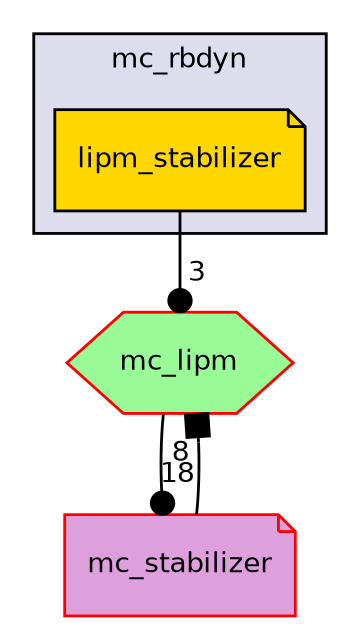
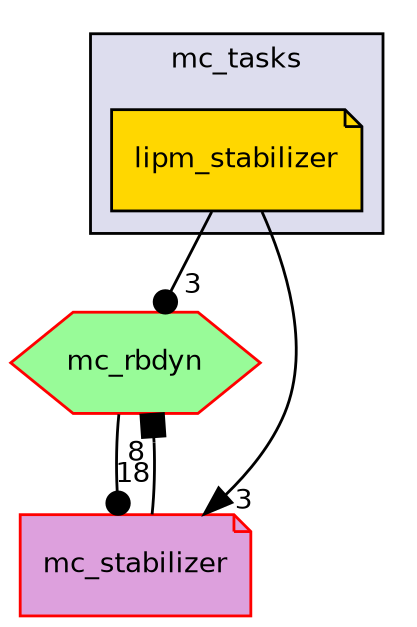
cluster "mc_rbdyn": label "mc_rbdyn" -> "mc_tasks"
edge "lipm_stabilizer" -> "mc_stabilizer": added
node "mc_lipm": label "mc_lipm" -> "mc_rbdyn"
